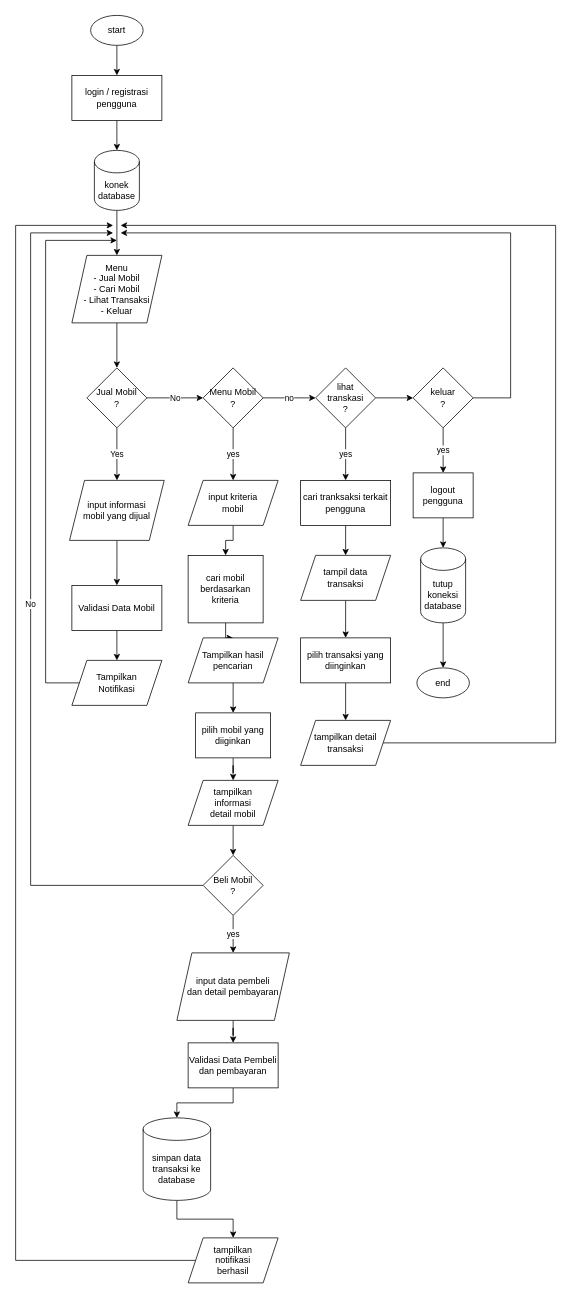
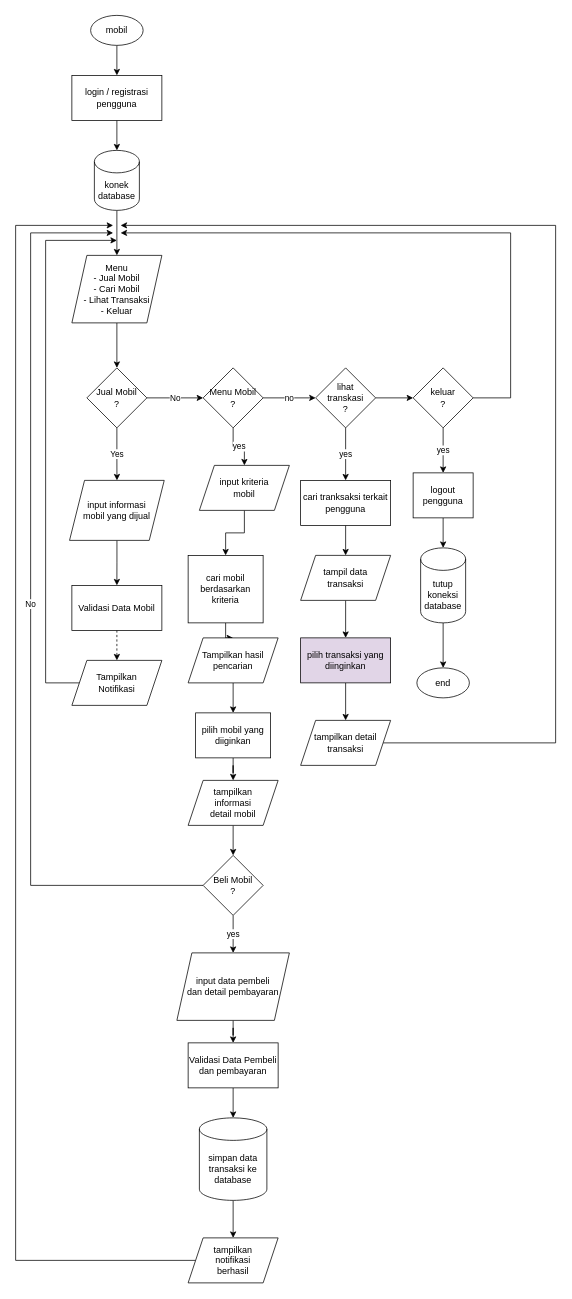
node "start": label "start" -> "mobil"
node "input kriteria mobil": moved (233, 503) -> (244, 488)
edge "Validasi Data Mobil" -> "Tampilkan Notifikasi": style solid -> dashed
node "pilih transaksi yang diinginkan": fillcolor #ffffff -> #e1d5e7
node "simpan data transaksi ke database": moved (177, 1159) -> (233, 1159)
